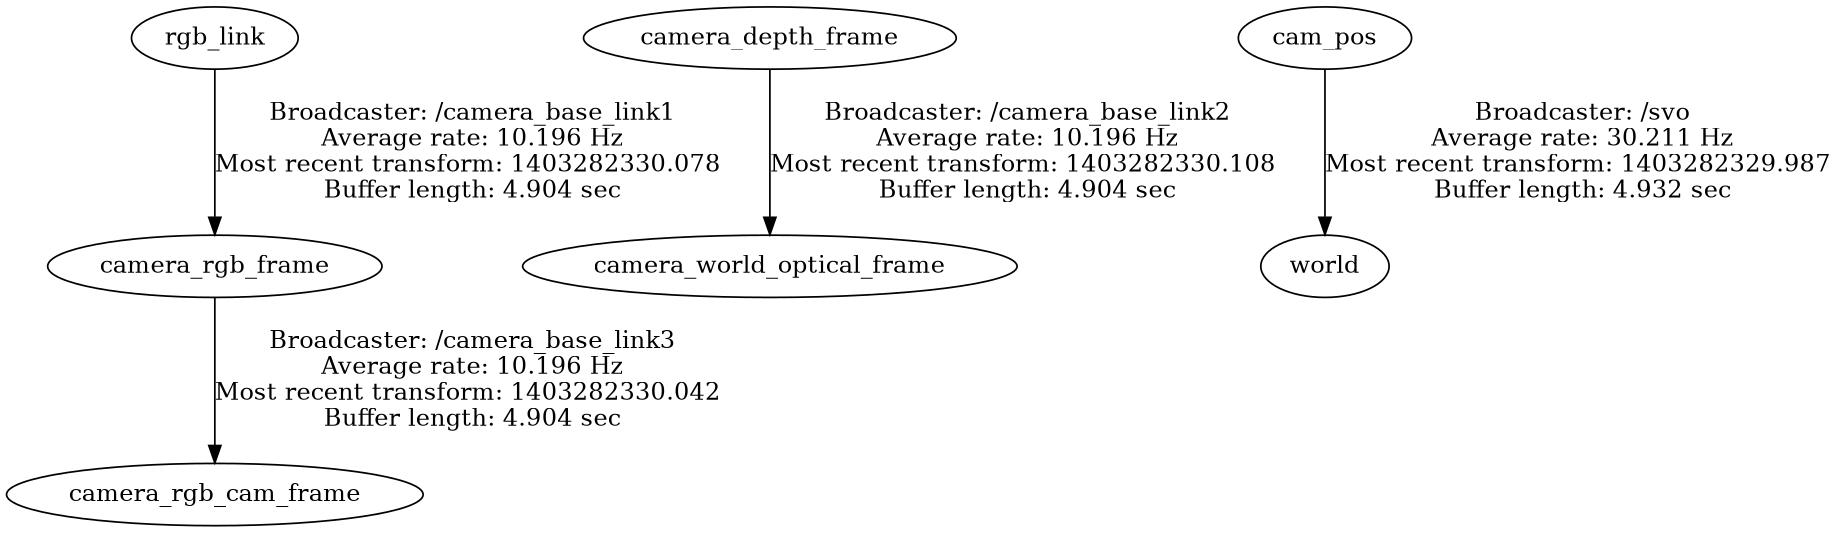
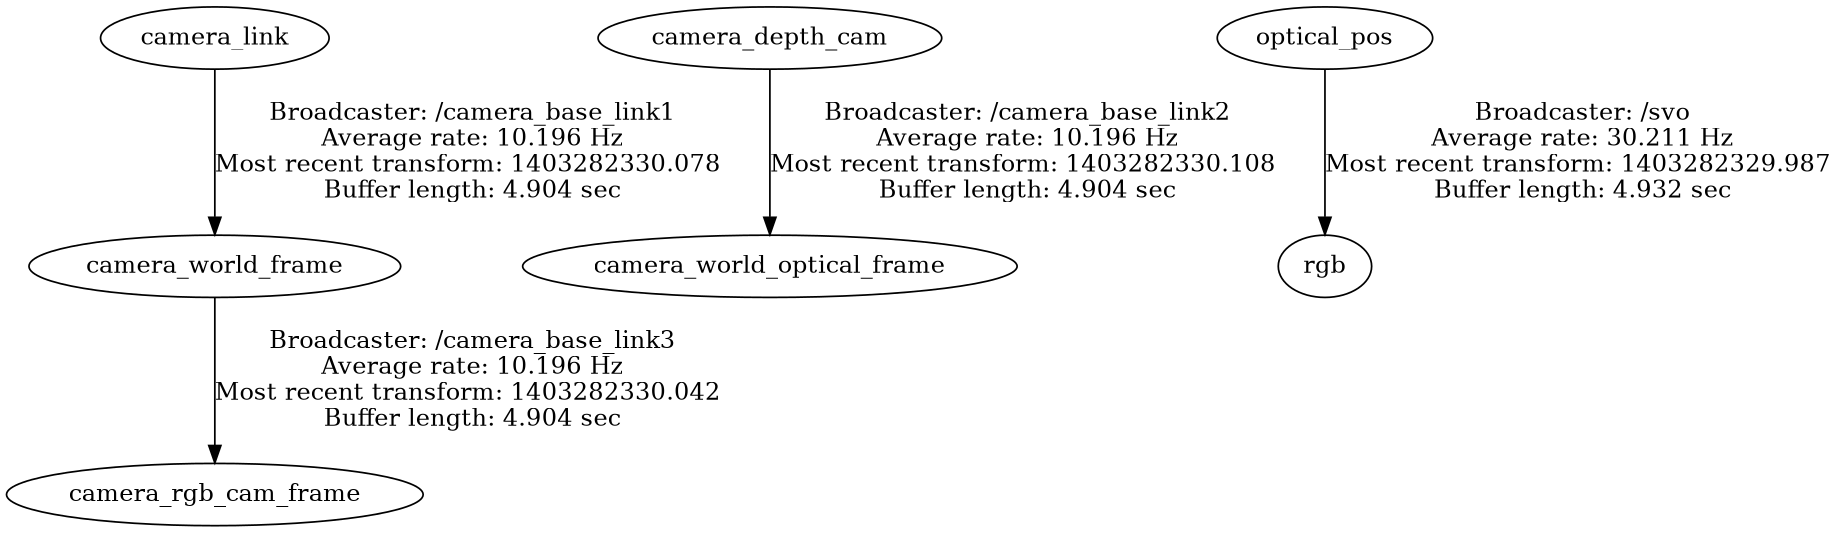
node "rgb_link": label "rgb_link" -> "camera_link"
node "camera_depth_frame": label "camera_depth_frame" -> "camera_depth_cam"
node "cam_pos": label "cam_pos" -> "optical_pos"
node "camera_rgb_frame": label "camera_rgb_frame" -> "camera_world_frame"
node "world": label "world" -> "rgb"
